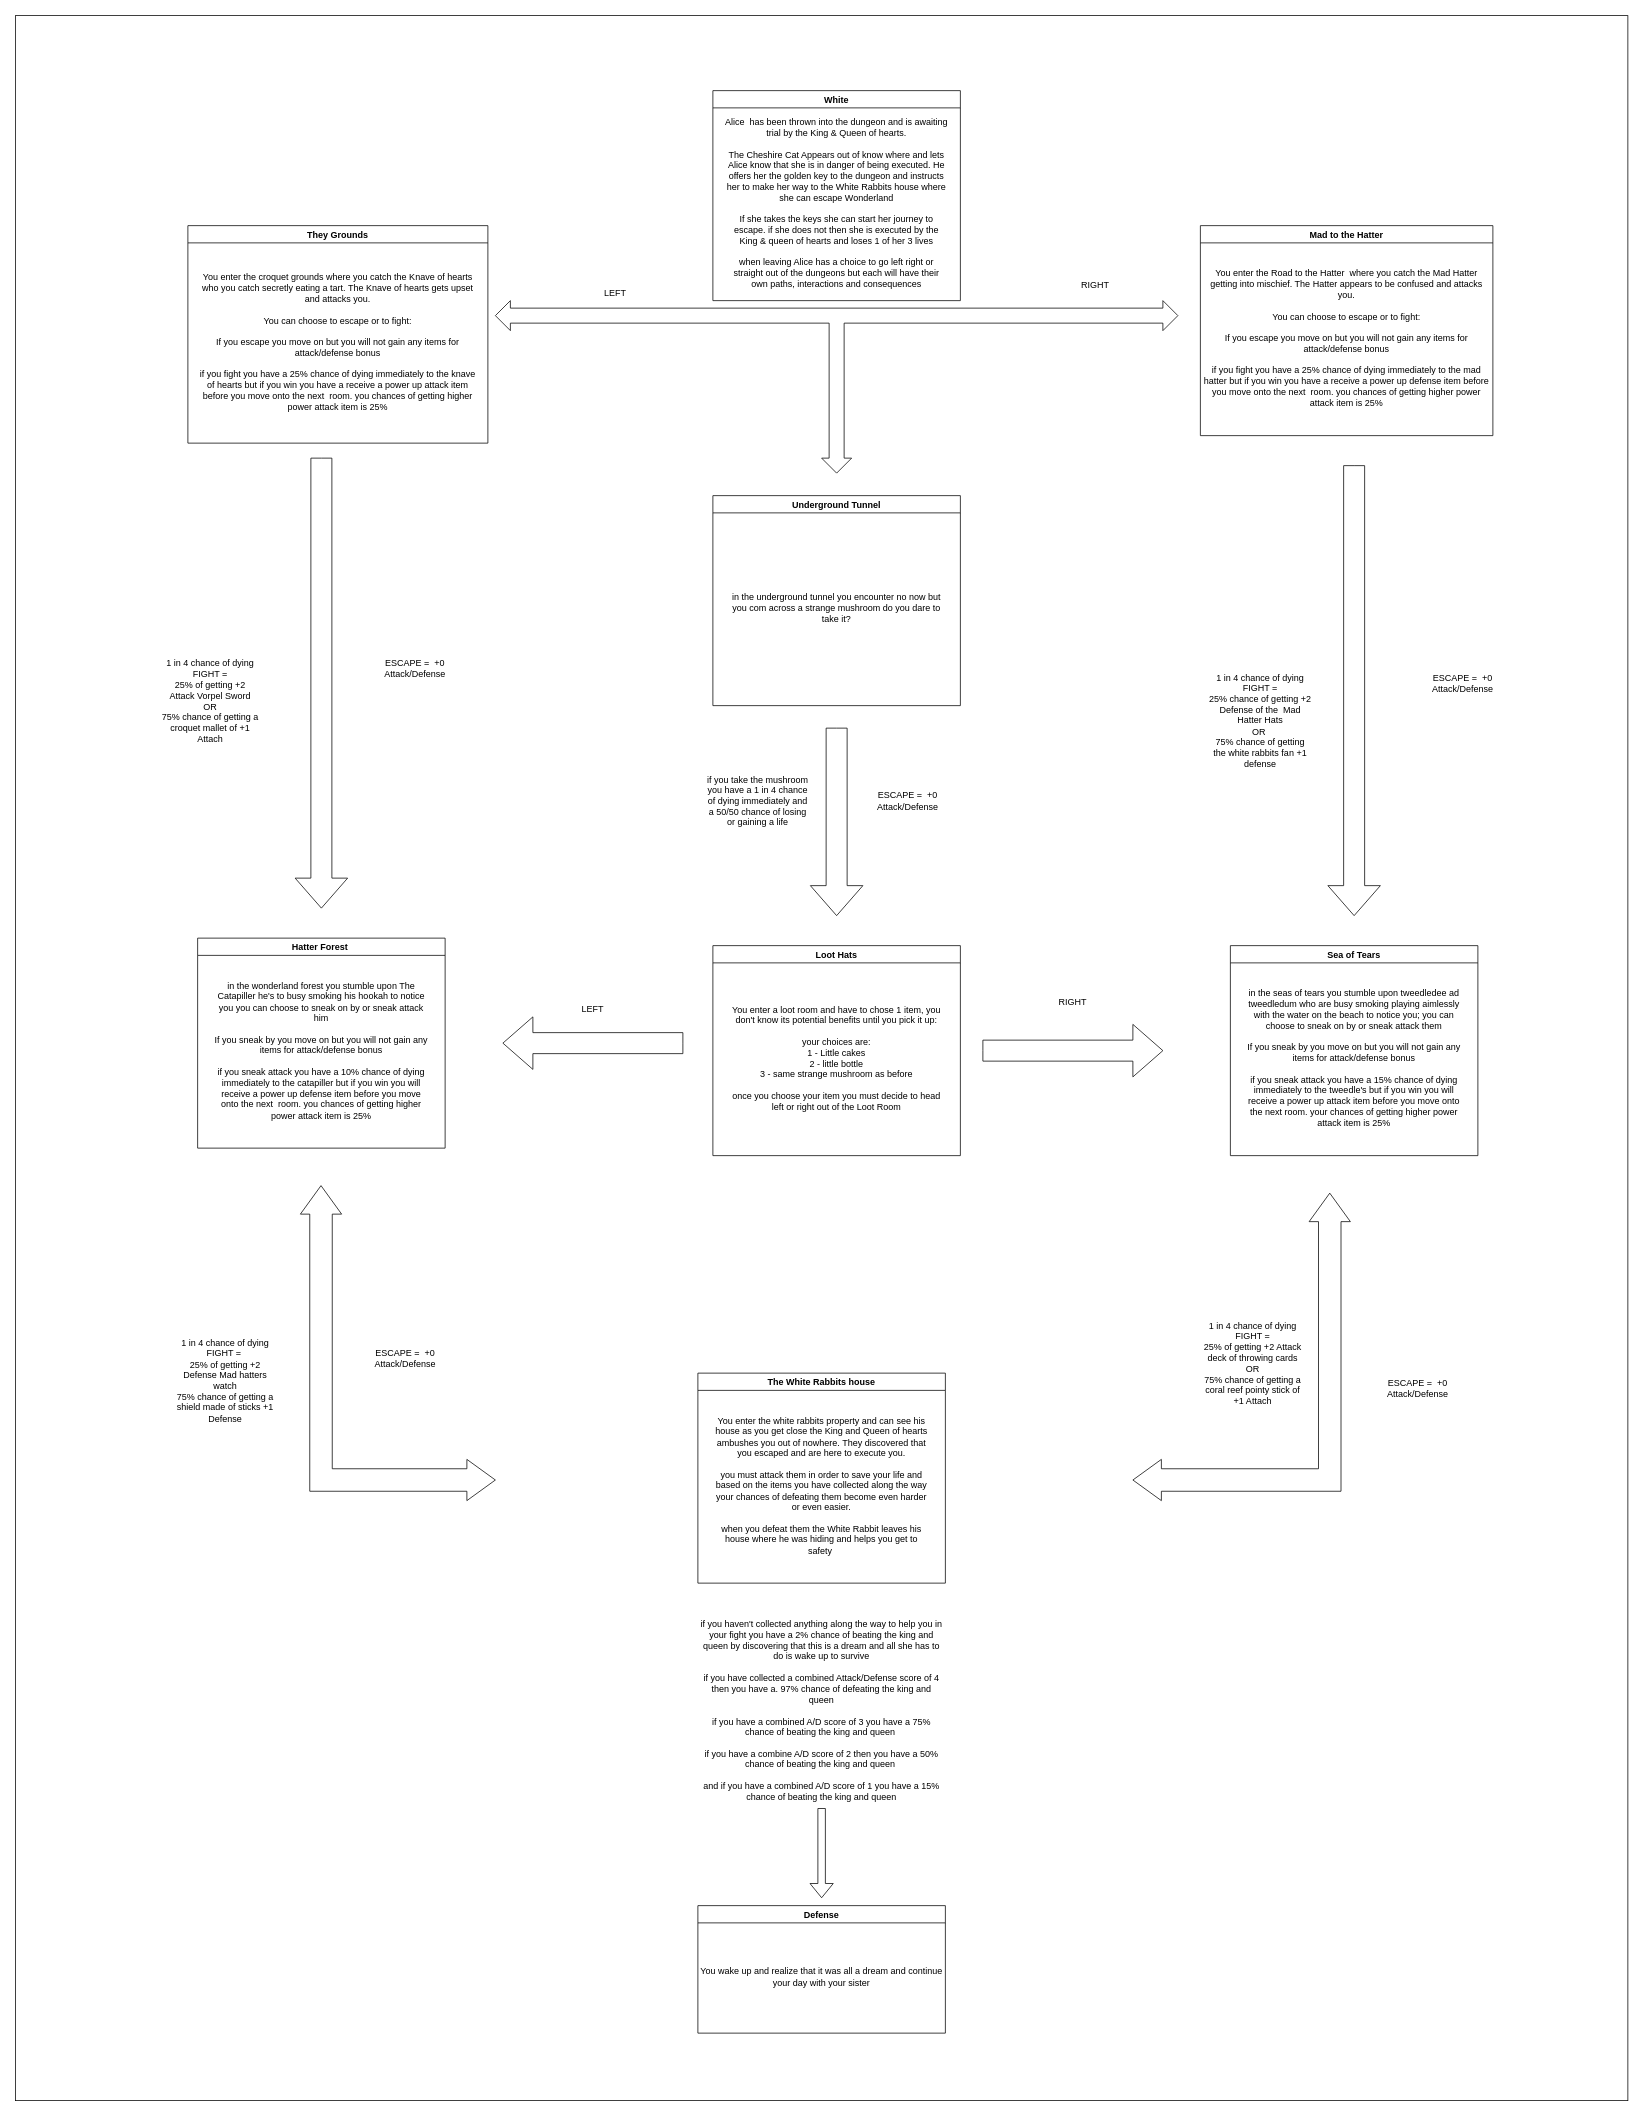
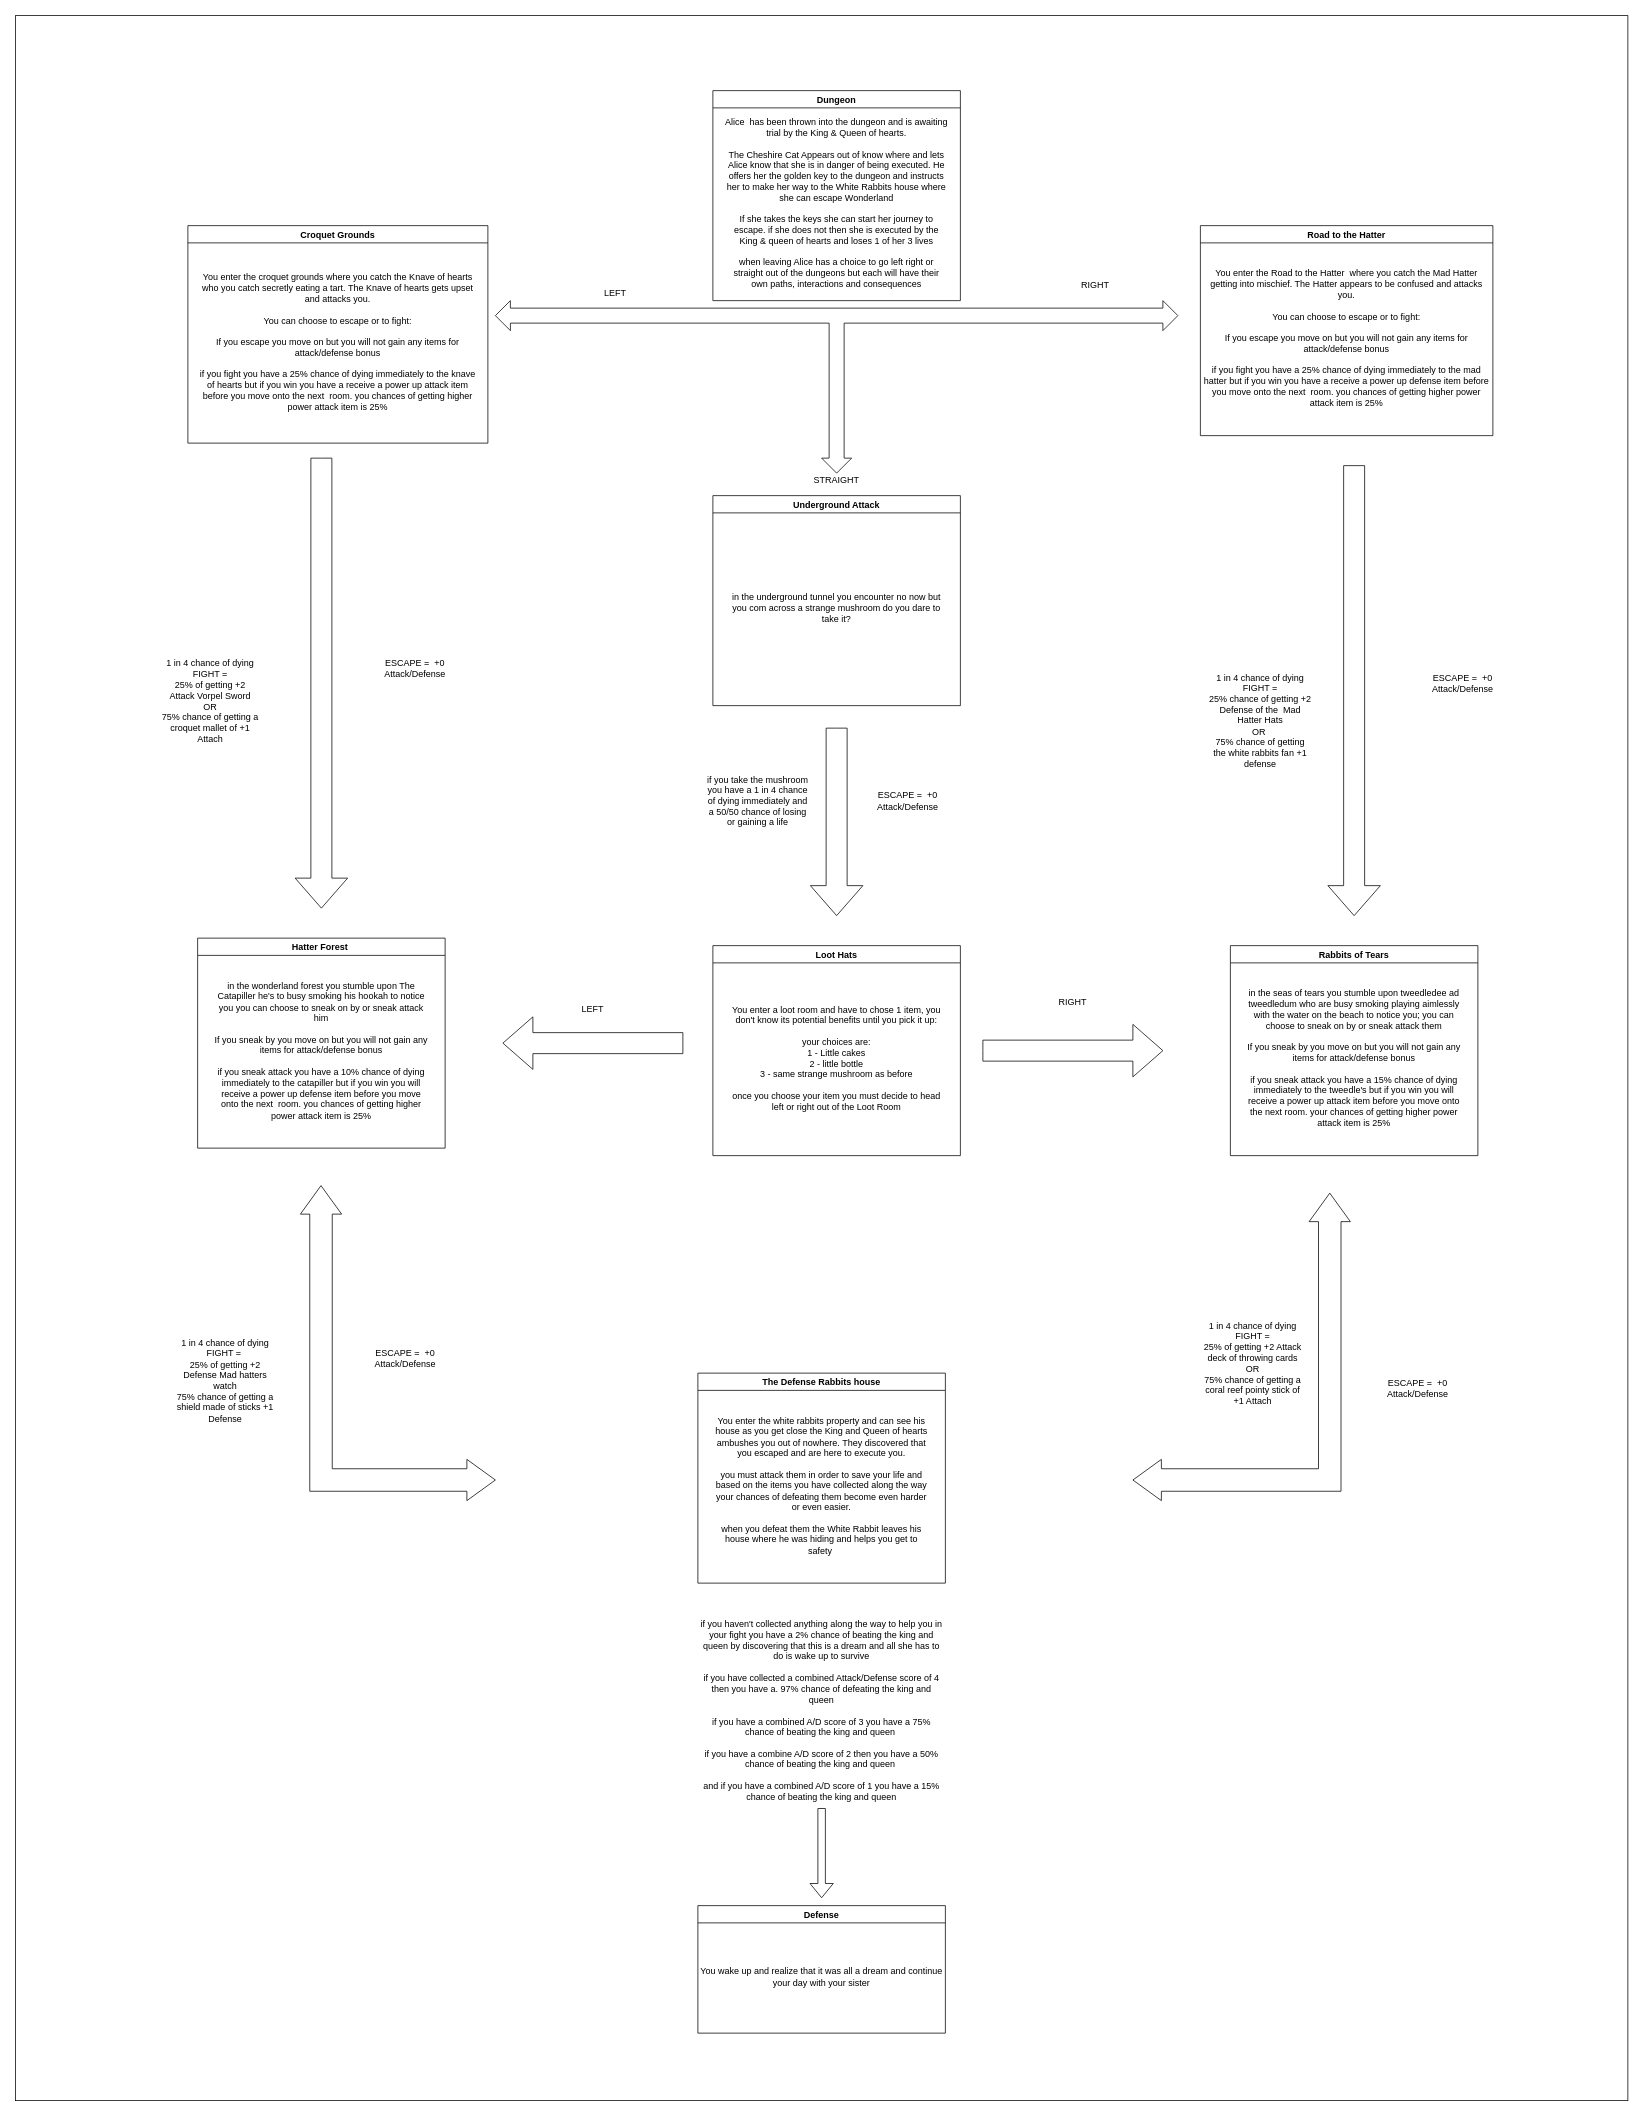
node "White": label "White" -> "Dungeon"
node "They Grounds": label "They Grounds" -> "Croquet Grounds"
node "Mad to the Hatter": label "Mad to the Hatter" -> "Road to the Hatter"
node "STRAIGHT": added
node "Underground Tunnel": label "Underground Tunnel" -> "Underground Attack"
node "Sea of Tears": label "Sea of Tears" -> "Rabbits of Tears"
node "The White Rabbits house": label "The White Rabbits house" -> "The Defense Rabbits house"
